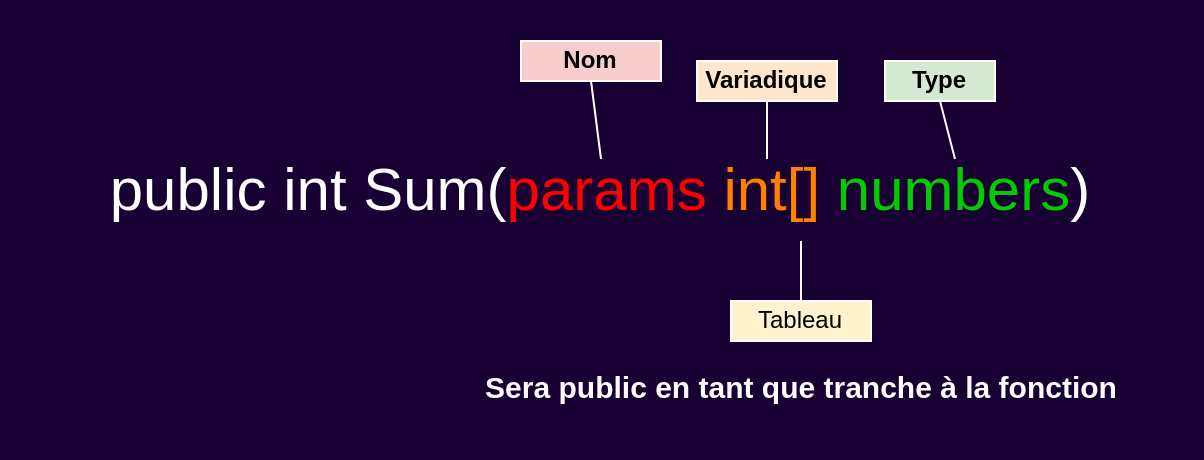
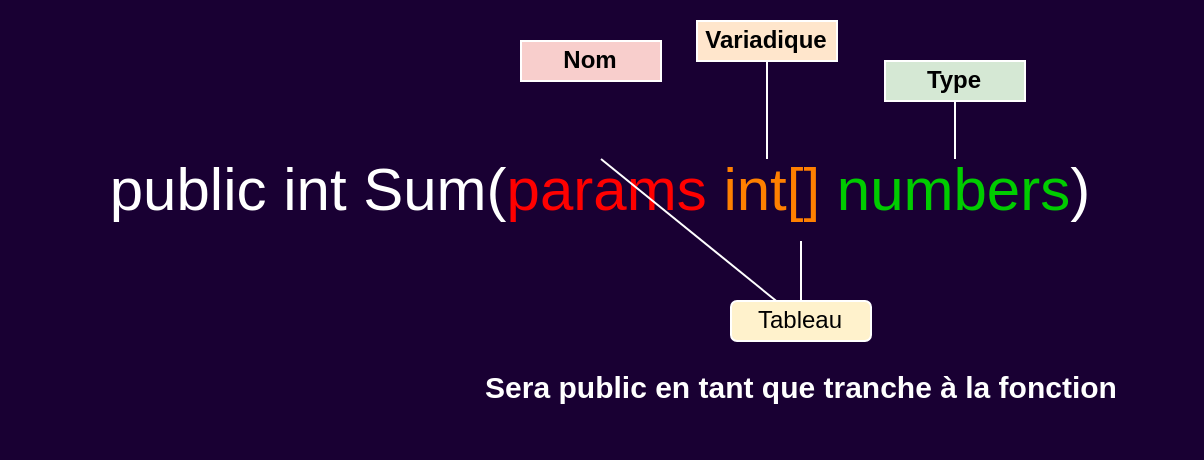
node "Variadique": moved (767, 81) -> (767, 41)
node "Type": size 110x40 -> 140x40
edge "Nom" -- "public int Sum(params int[] numbers)": now "Tableau" -- "public int Sum(params int[] numbers)"
node "Tableau": shape rectangle -> rounded rectangle
